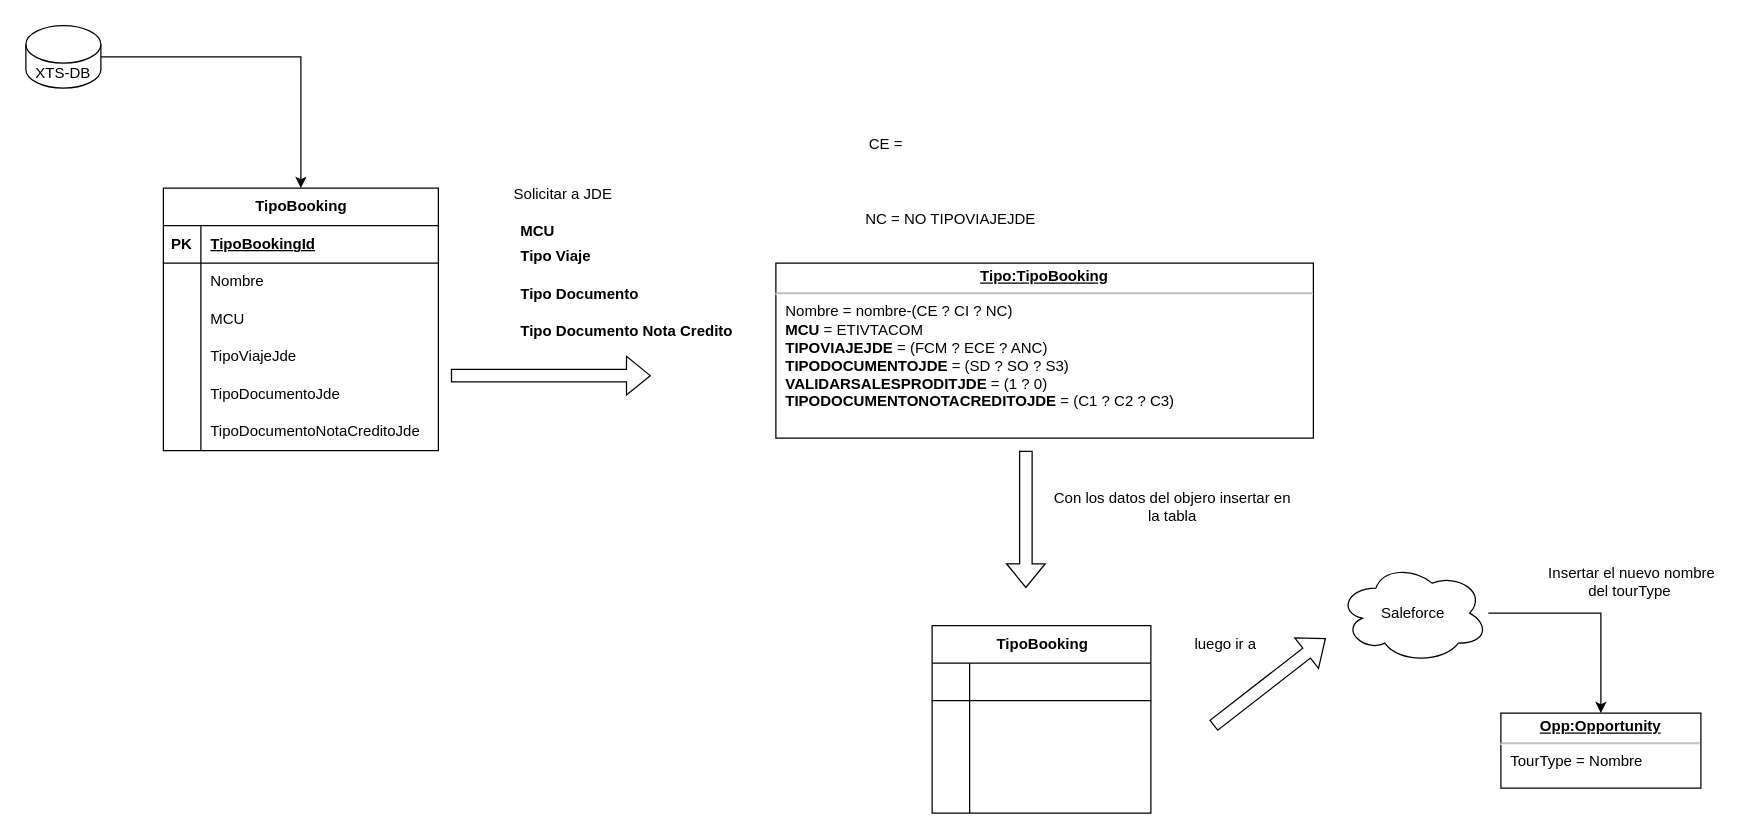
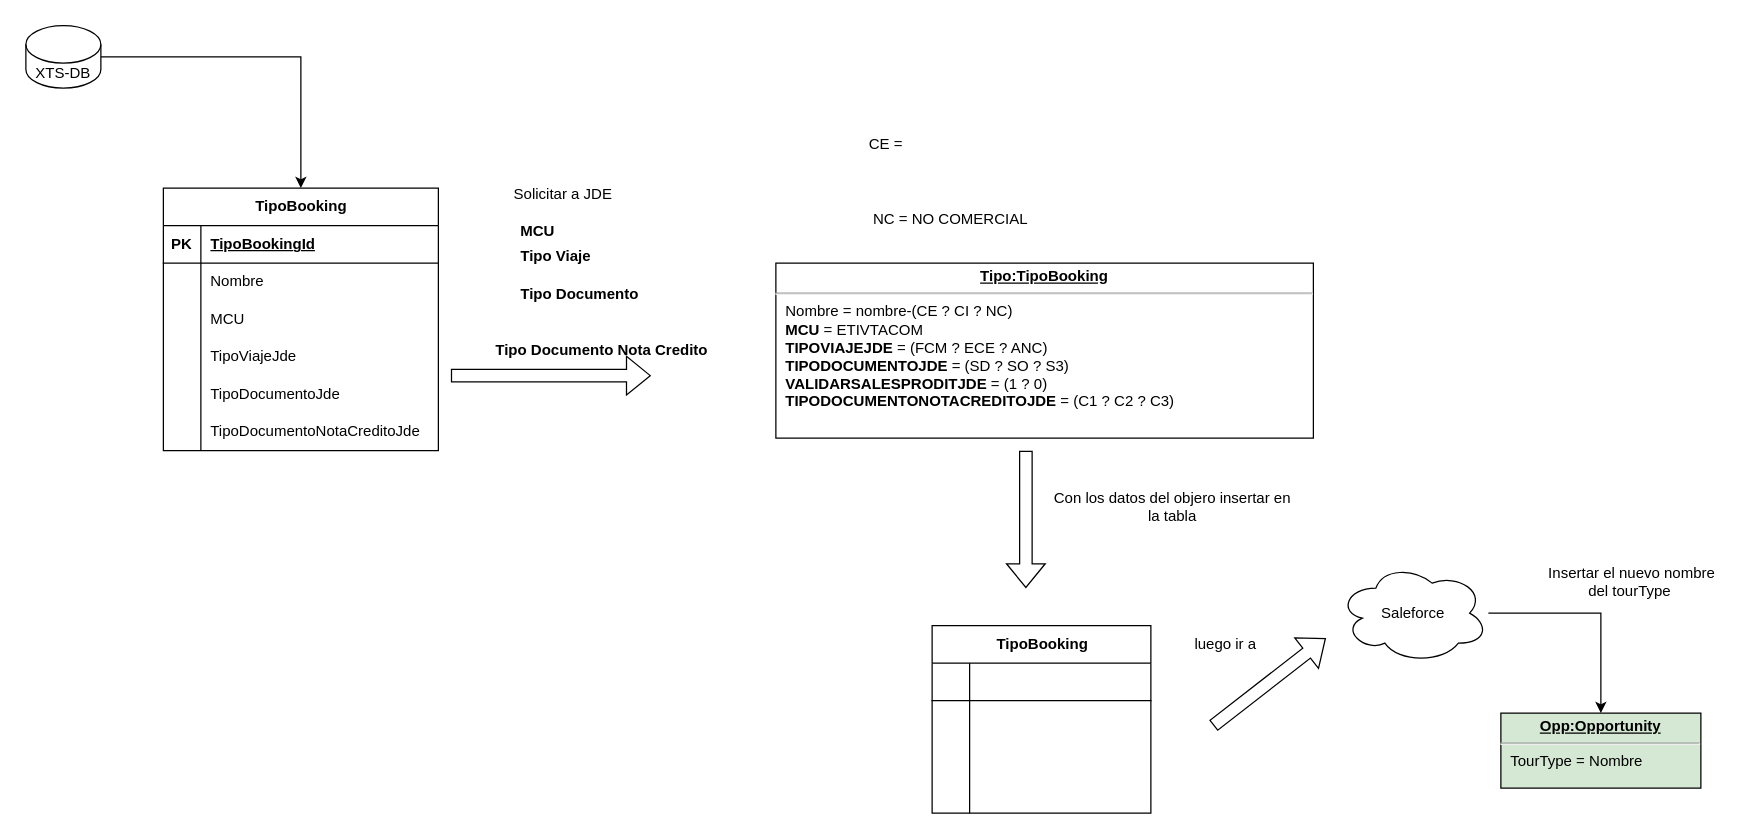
node "NC = NO TIPOVIAJEJDE": label "NC = NO TIPOVIAJEJDE" -> "NC = NO COMERCIAL"
node "Tipo Documento Nota Credito": moved (632, 332) -> (607, 351)
node "Opp:Opportunity TourType = Nombre": fillcolor #ffffff -> #d5e8d4
